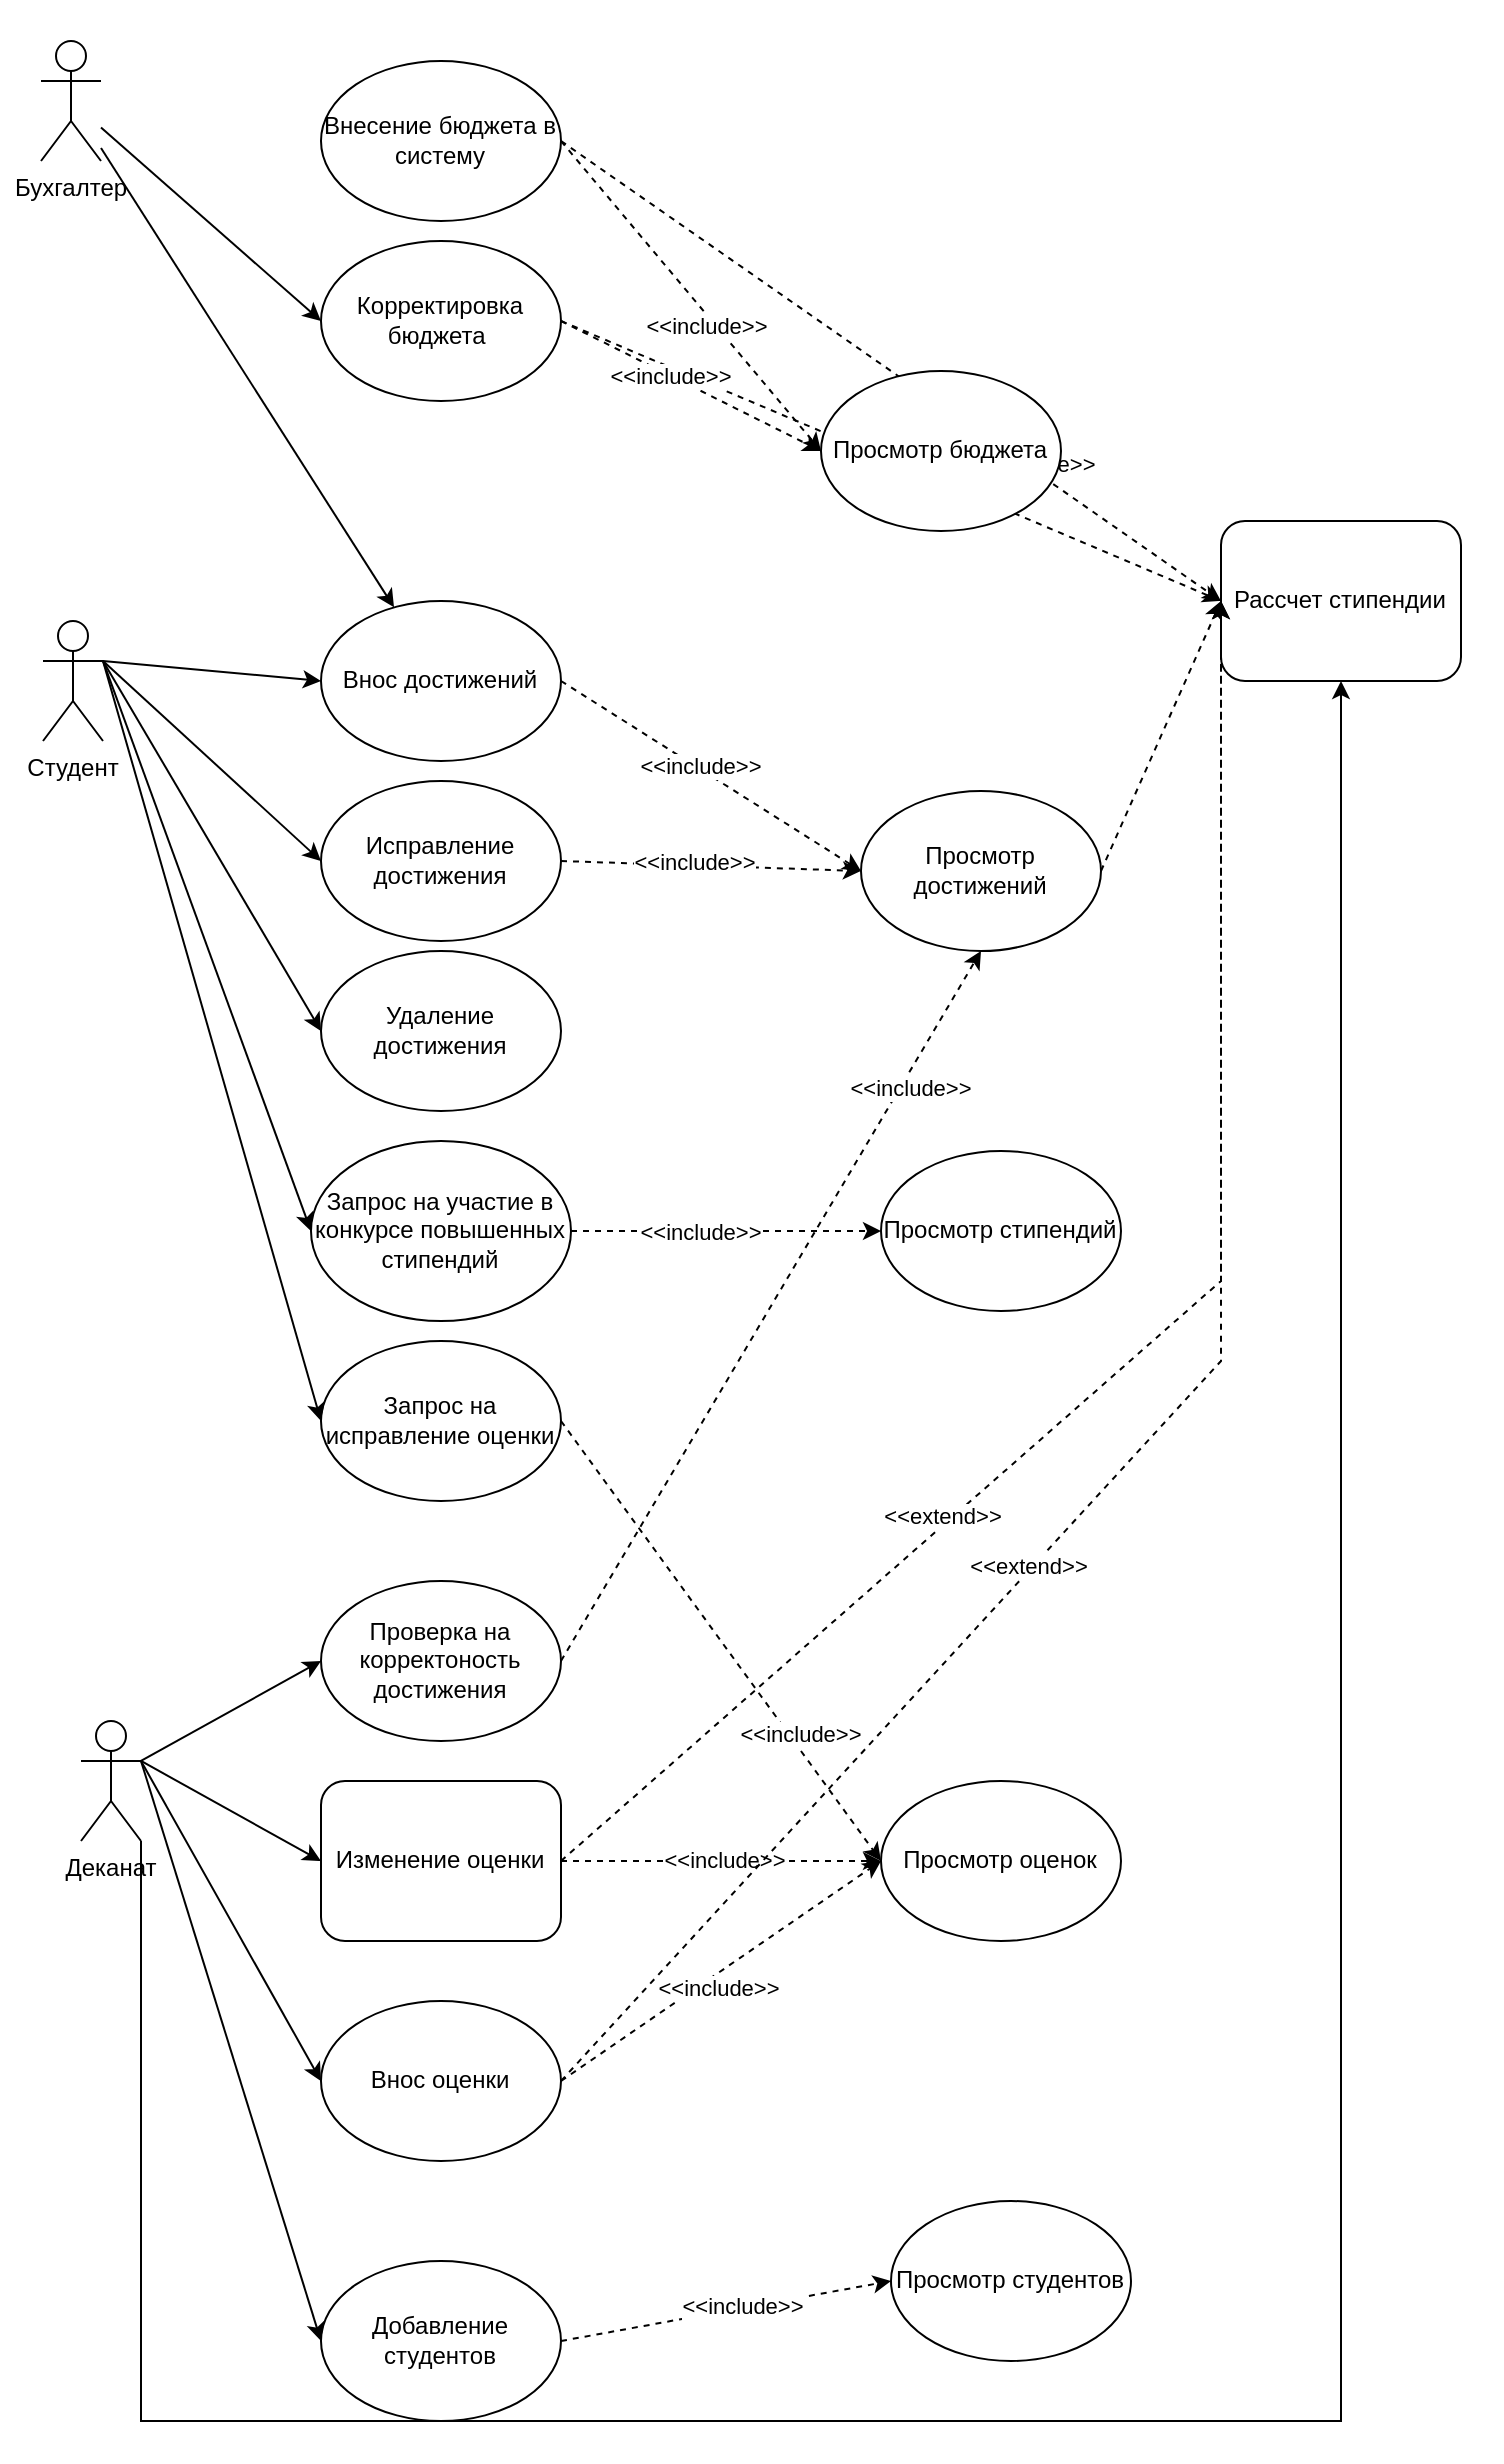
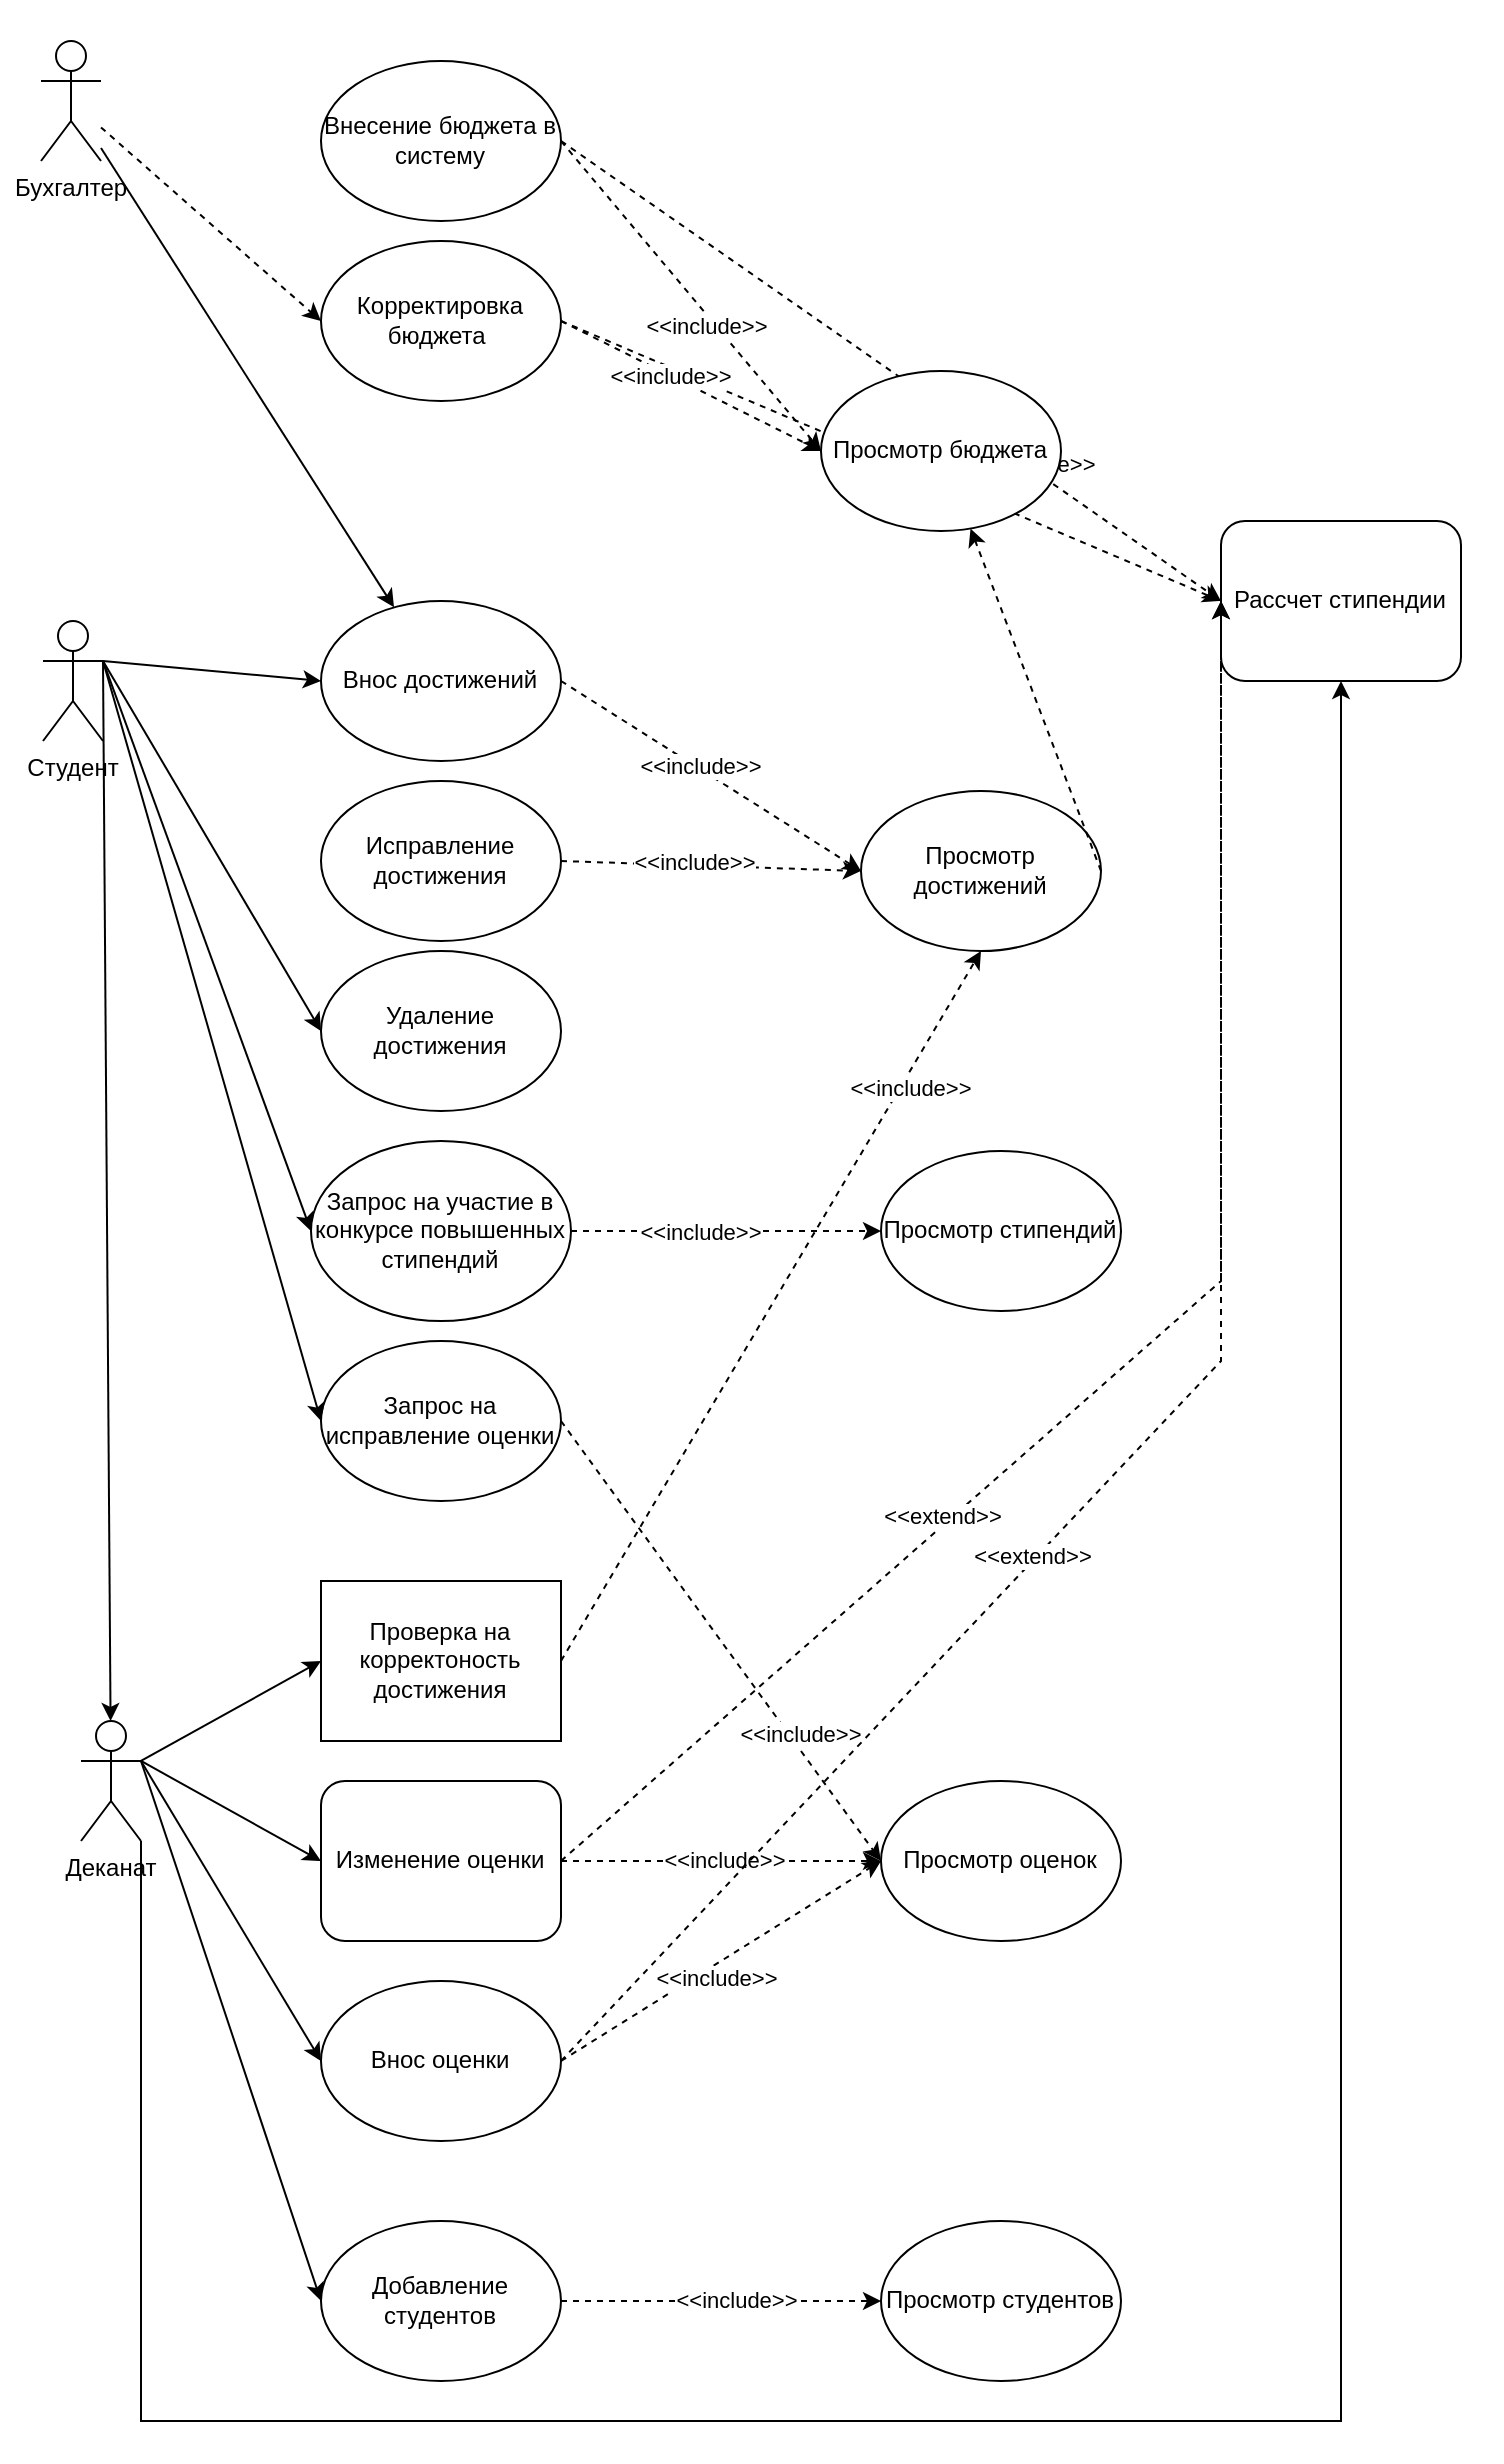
edge "Бухгалтер" -> "Корректировка бюджета": style solid -> dashed
edge "Просмотр достижений" -> "Рассчет стипендии": now "Просмотр достижений" -> "Просмотр бюджета"
edge "Студент" -> "Исправление достижения": now "Студент" -> "Деканат"
node "Проверка на корректоность достижения": shape ellipse -> rectangle
node "Внос оценки": moved (441, 2081) -> (441, 2061)
node "Просмотр студентов": moved (1011, 2281) -> (1001, 2301)
node "Добавление студентов": moved (441, 2341) -> (441, 2301)
